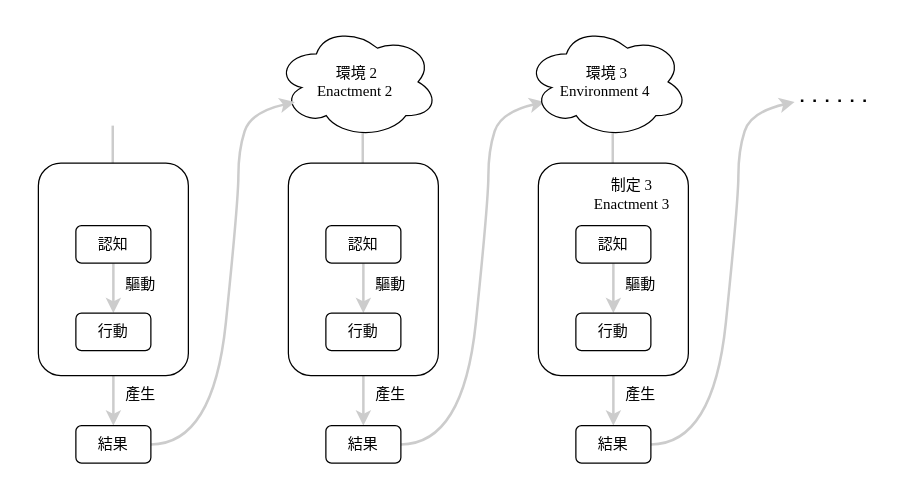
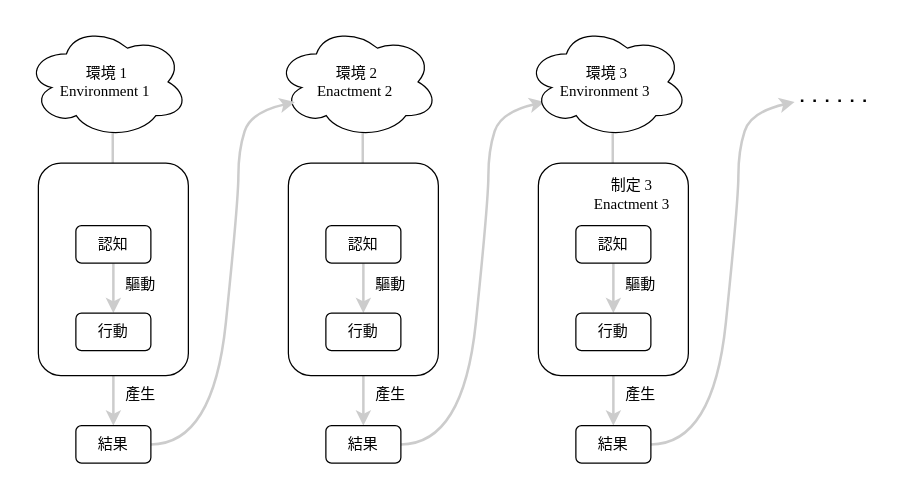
node "環境 1 Environment 1": added
node "環境 3 Environment 4": label "環境 3 Environment 4" -> "環境 3 Environment 3"
